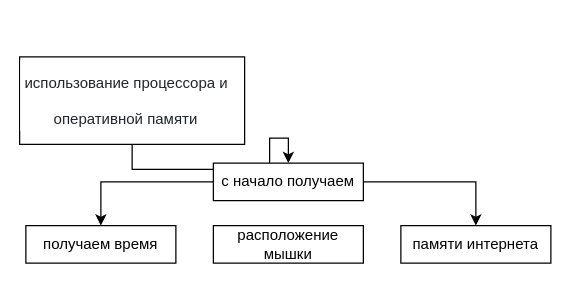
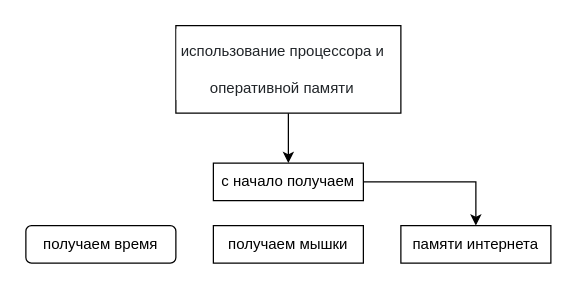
node "использование процессора и оперативной памяти": moved (132, 101) -> (288, 69)
edge "с начало получаем" -> "получаем время": removed
node "получаем время": shape rectangle -> rounded rectangle
node "расположение мышки": label "расположение мышки" -> "получаем мышки"
